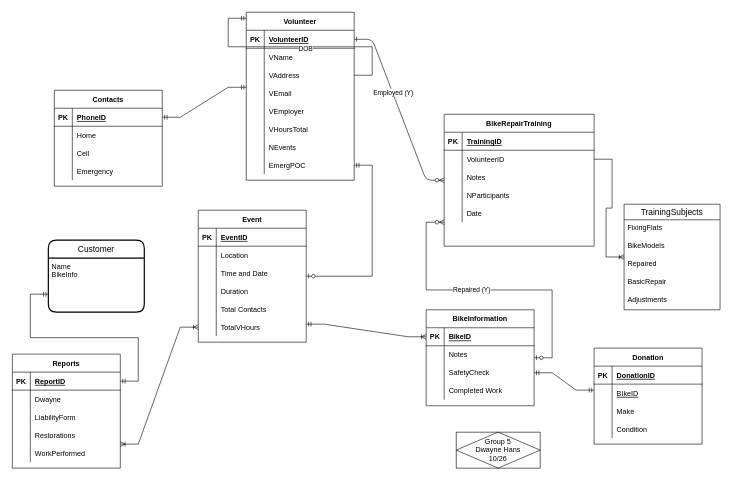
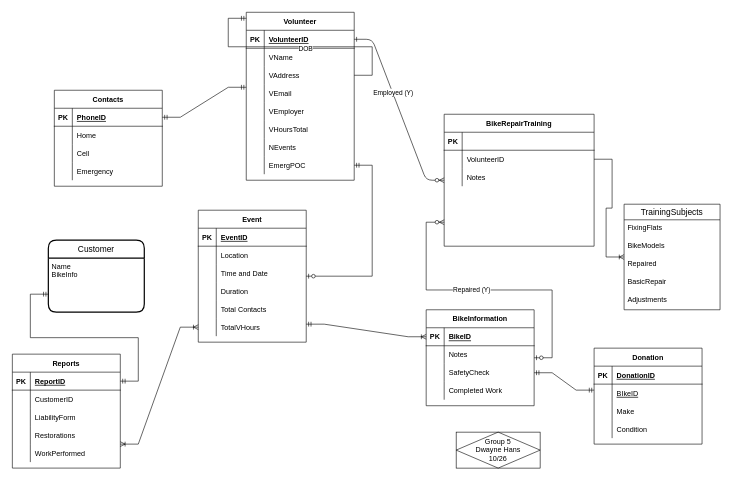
node "TrainingID": removed
node "NParticipants": removed
node "Date": removed
node "Dwayne": label "Dwayne" -> "CustomerID"
